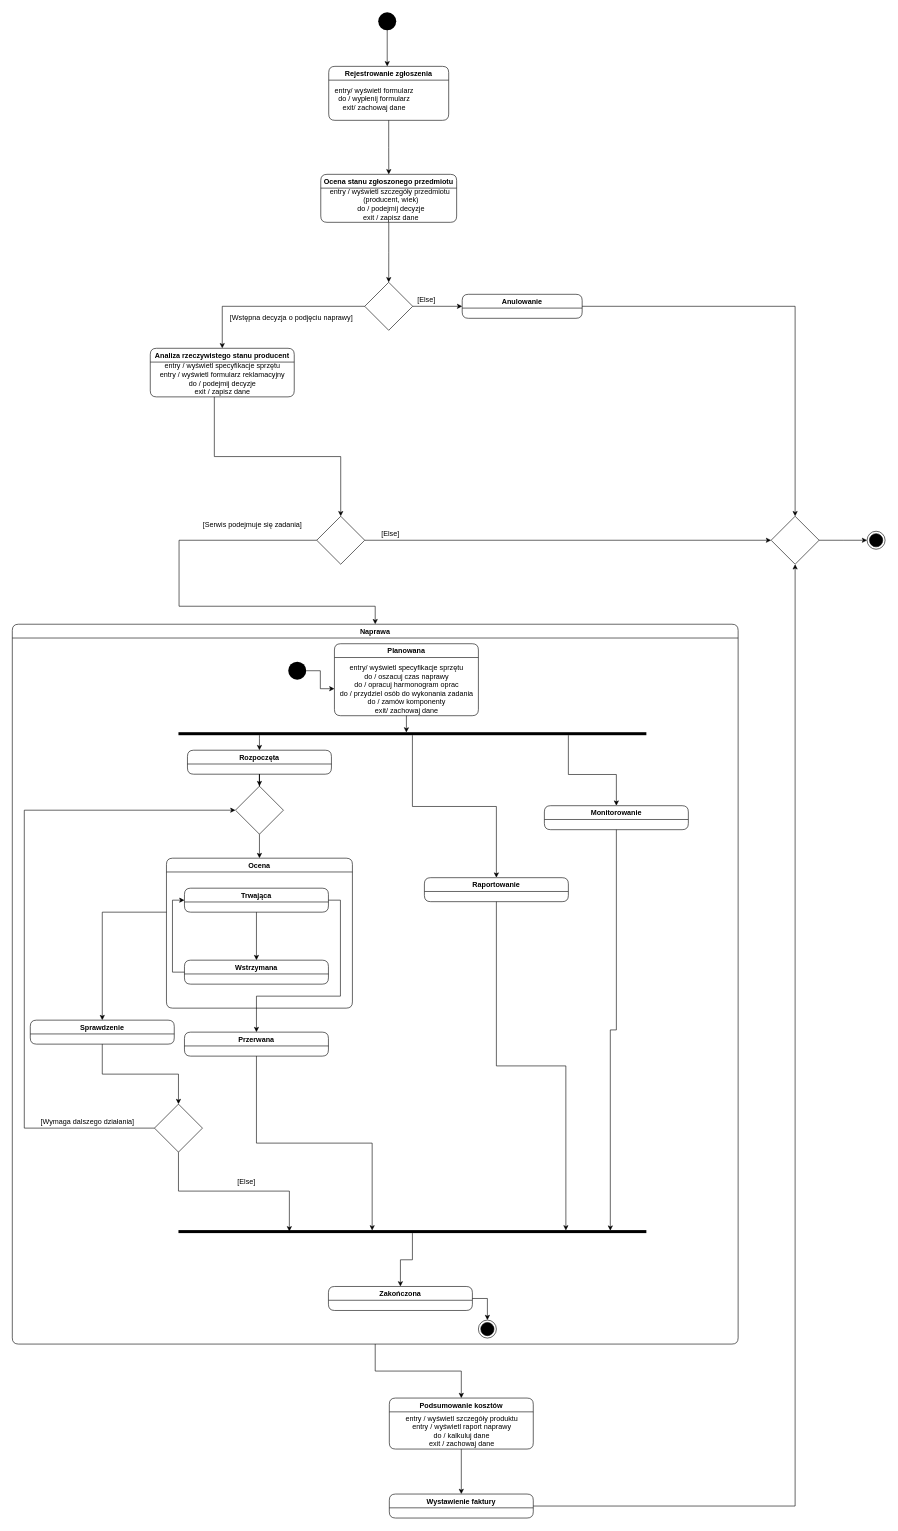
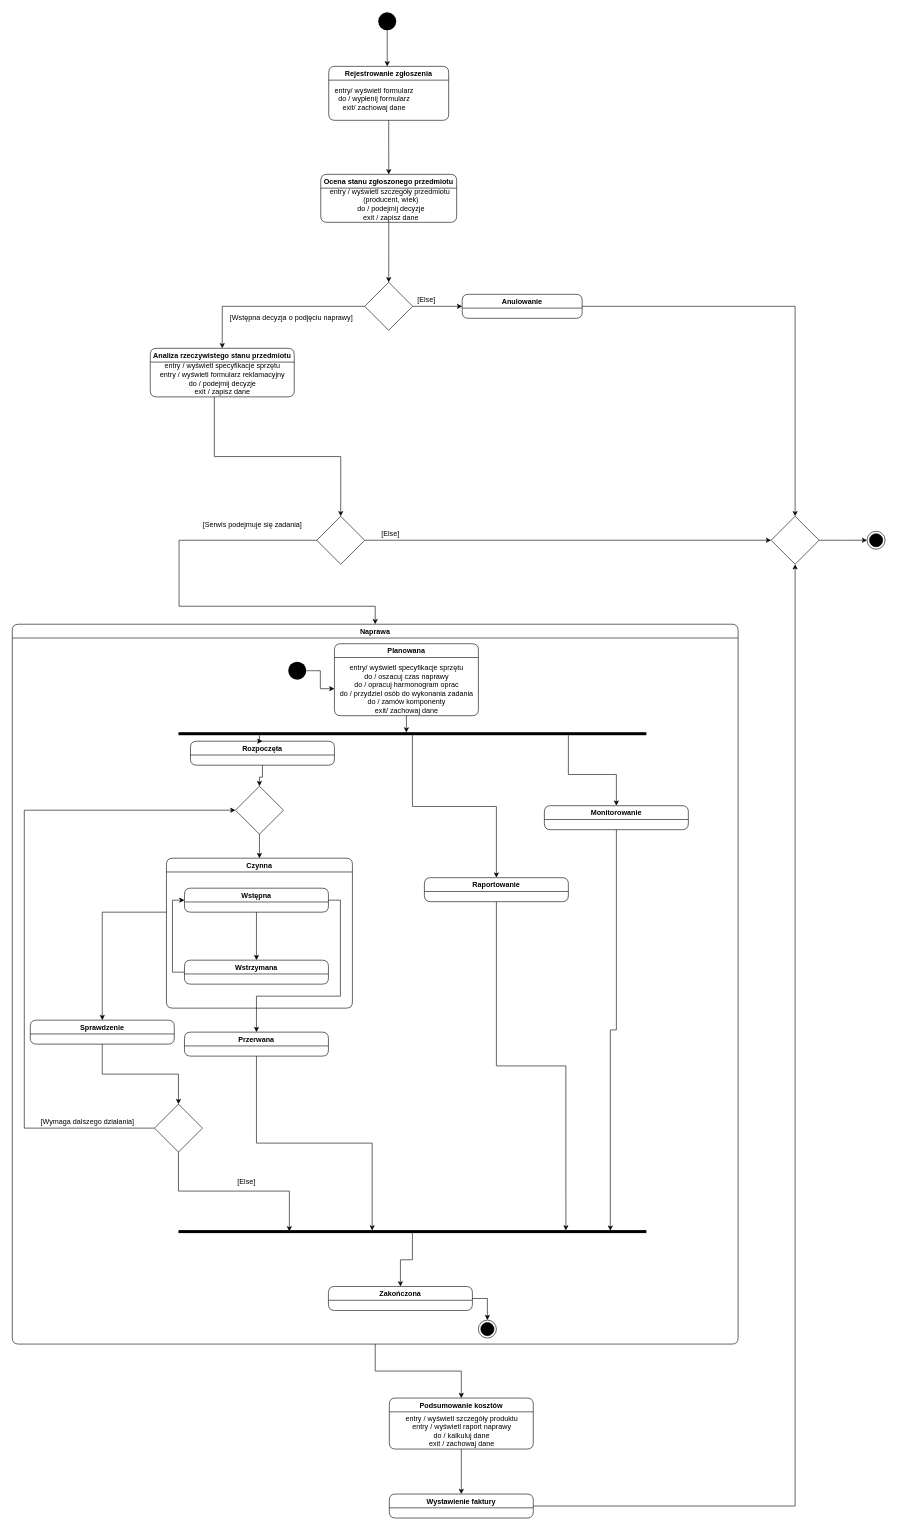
node "Analiza rzeczywistego stanu producent": label "Analiza rzeczywistego stanu producent" -> "Analiza rzeczywistego stanu przedmiotu"
node "Rozpoczęta": moved (260, 762) -> (263, 753)
node "Ocena": label "Ocena" -> "Czynna"
node "Trwająca": label "Trwająca" -> "Wstępna"
